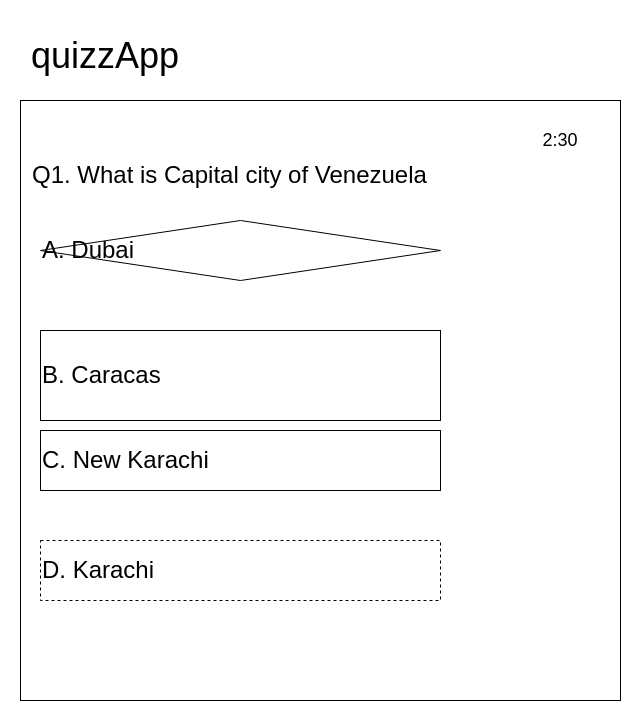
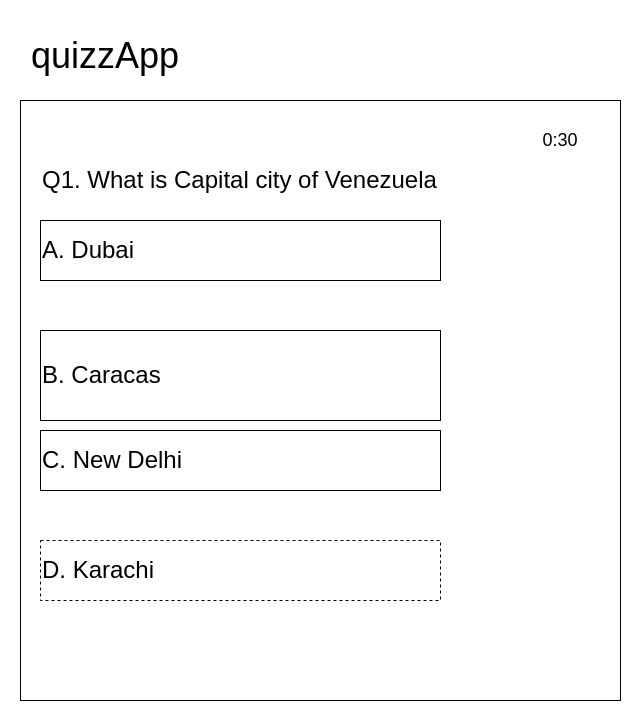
node "2:30": label "2:30" -> "0:30"
node "Q1. What is Capital city of Venezuela": moved (256, 176) -> (266, 181)
node "A. Dubai": shape diamond -> rectangle
node "C. New Karachi": label "C. New Karachi" -> "C. New Delhi"
